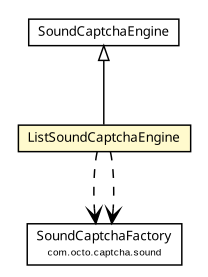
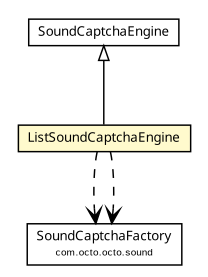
node "SoundCaptchaFactory": text "com.octo.captcha.sound" -> "com.octo.octo.sound"
